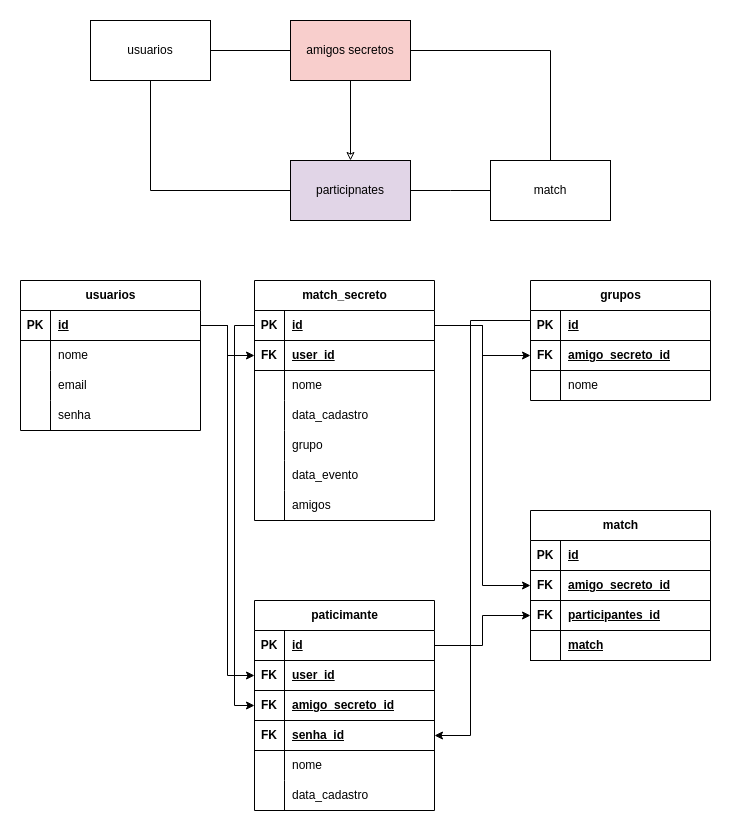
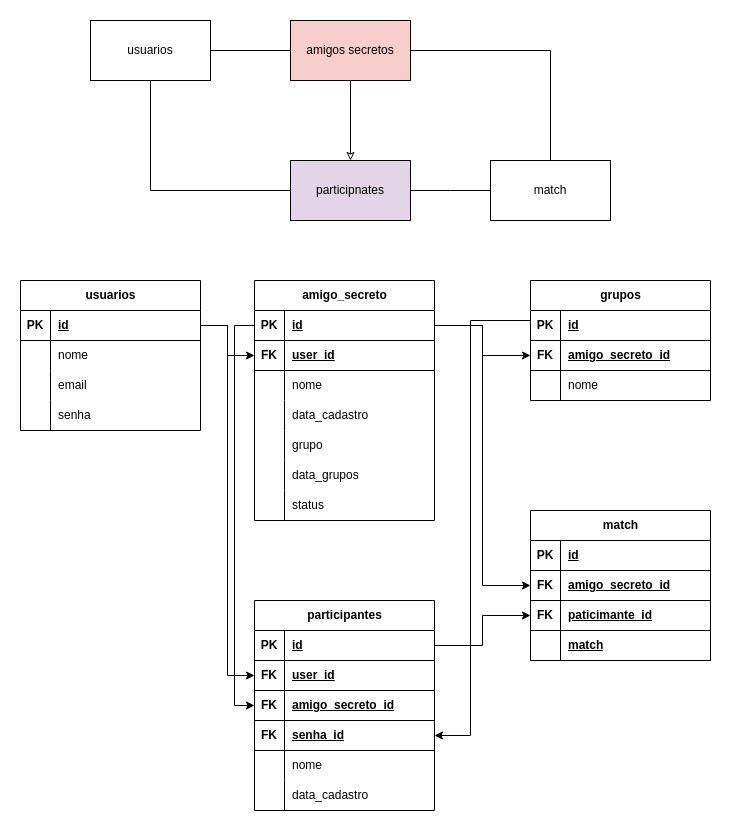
node "match_secreto": label "match_secreto" -> "amigo_secreto"
node "data_evento": label "data_evento" -> "data_grupos"
node "amigos": label "amigos" -> "status"
node "paticimante": label "paticimante" -> "participantes"
node "participantes_id": label "participantes_id" -> "paticimante_id"
